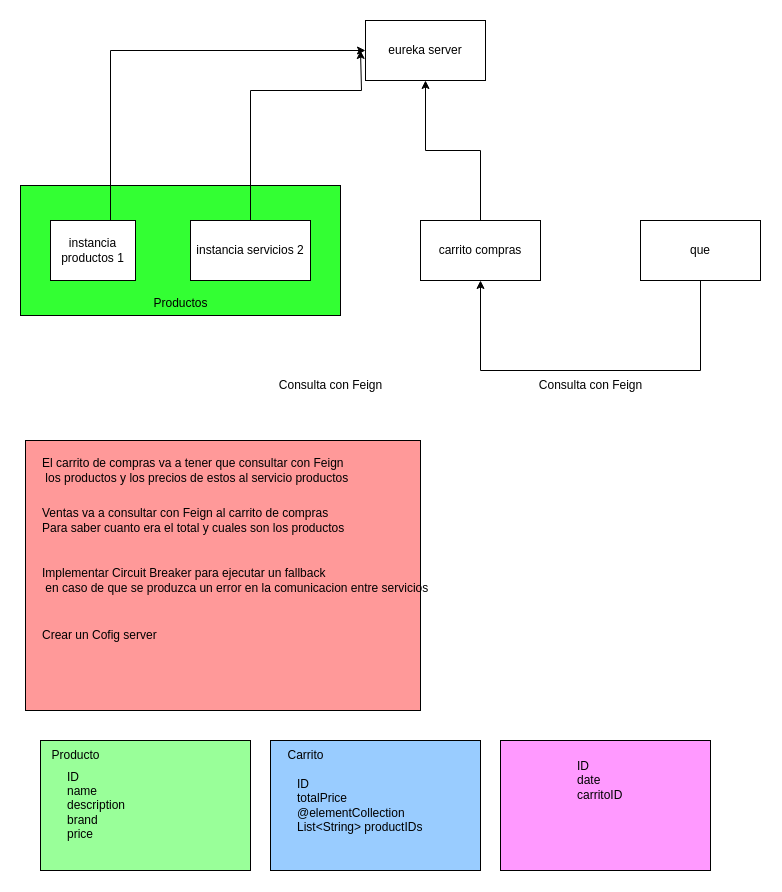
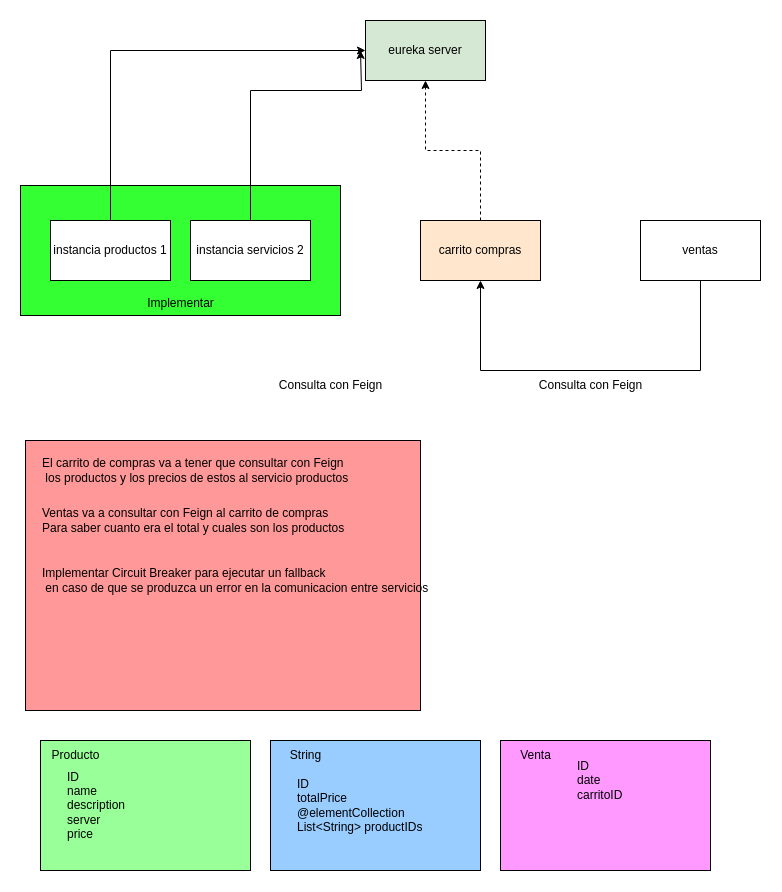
node "eureka server": fillcolor #ffffff -> #d5e8d4
edge "carrito compras" -> "eureka server": style solid -> dashed
node "instancia productos 1": size 85x60 -> 120x60
node "carrito compras": fillcolor #ffffff -> #ffe6cc
node "que": label "que" -> "ventas"
node "Productos": label "Productos" -> "Implementar"
node "Crear un Cofig server": removed
node "Carrito": label "Carrito" -> "String"
node "Venta": added
node "ID name description brand price": label "ID name description brand price" -> "ID name description server price"
